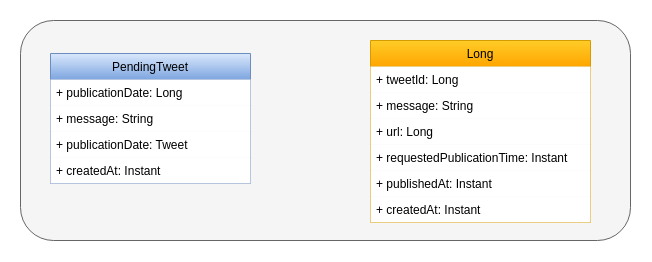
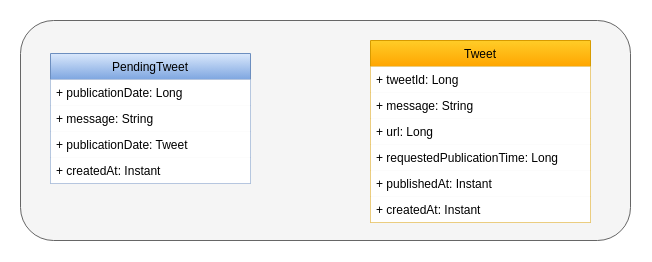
node "Long": label "Long" -> "Tweet"
node "+ requestedPublicationTime: Instant": label "+ requestedPublicationTime: Instant" -> "+ requestedPublicationTime: Long"
